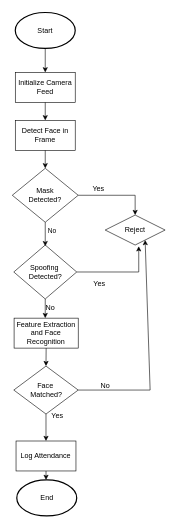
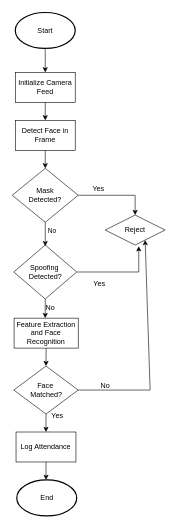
node "Log Attendance": moved (46, 456) -> (46, 447)
